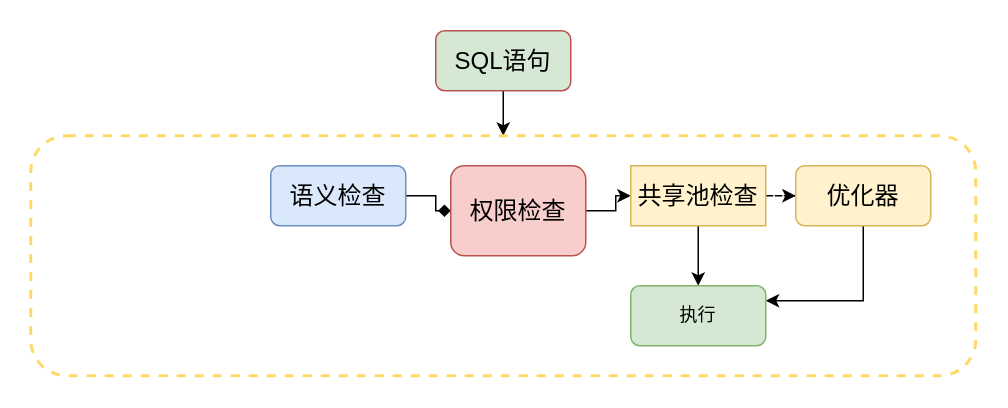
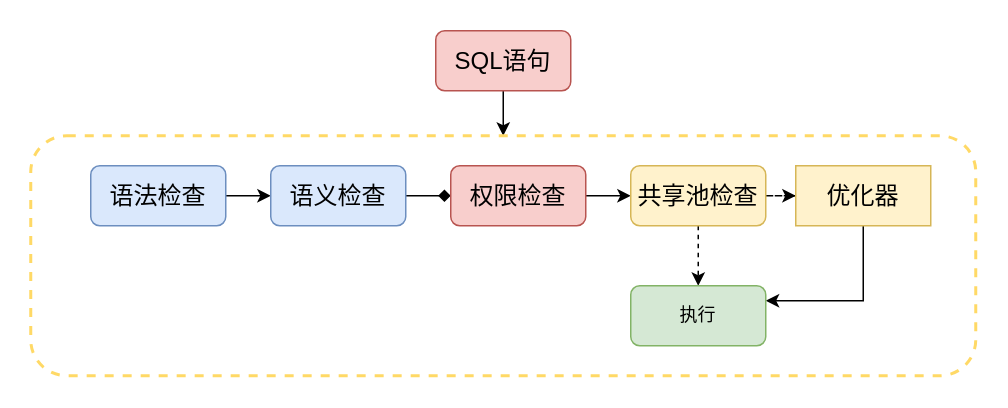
node "SQL语句": fillcolor #d5e8d4 -> #f8cecc
node "语法检查": added
edge "语法检查" -> "语义检查": added
node "共享池检查": shape rectangle -> rounded rectangle
node "优化器": shape rounded rectangle -> rectangle
node "权限检查": size 135x90 -> 135x60
edge "共享池检查" -> "执行": style solid -> dashed
